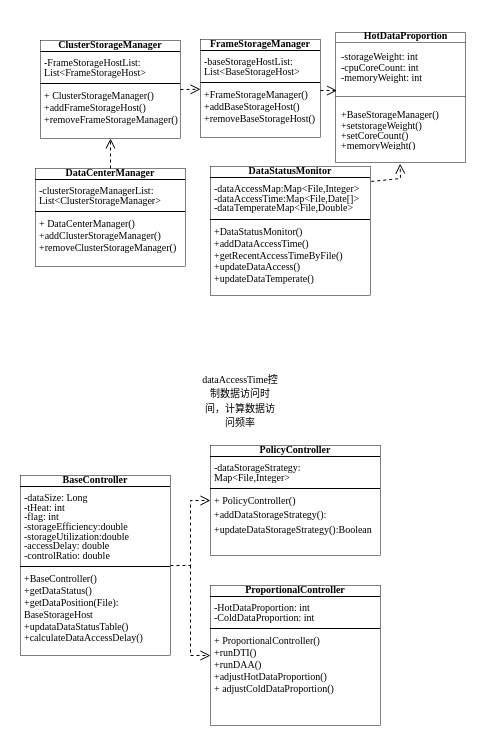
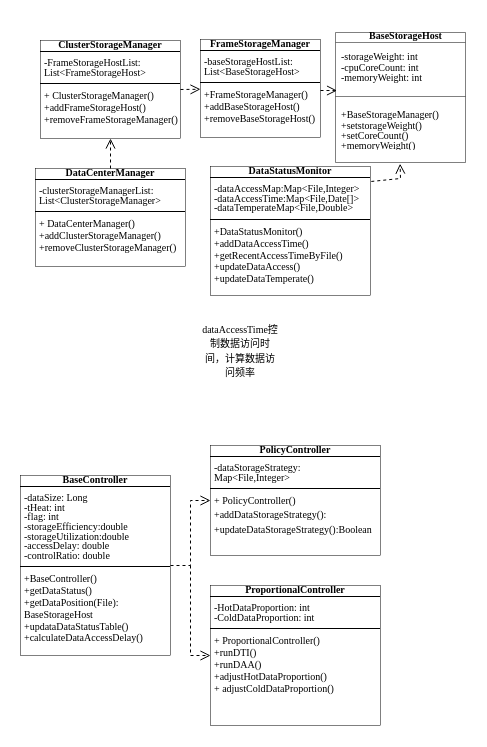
node "HotDataProportion": label "HotDataProportion" -> "BaseStorageHost"
node "dataAccessTime控制数据访问时间，计算数据访问频率": moved (241, 401) -> (241, 351)
